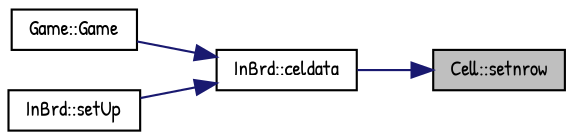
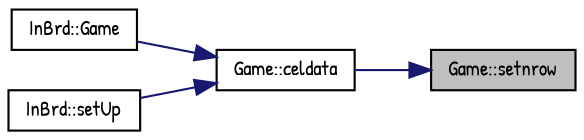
node "Game::Game": label "Game::Game" -> "InBrd::Game"
node "InBrd::celdata": label "InBrd::celdata" -> "Game::celdata"
node "Cell::setnrow": label "Cell::setnrow" -> "Game::setnrow"
